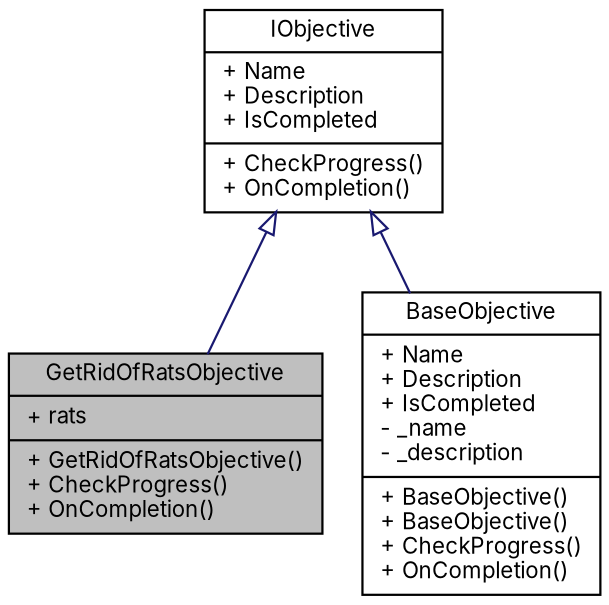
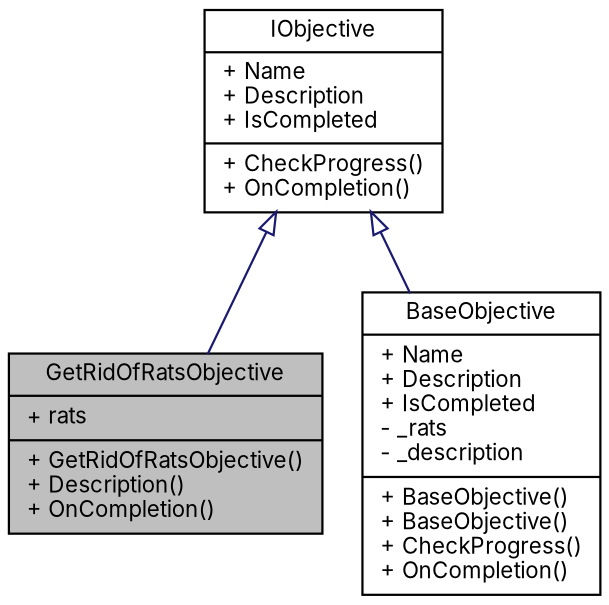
node "BaseObjective": text "- _name" -> "- _rats"
node "GetRidOfRatsObjective": text "+ CheckProgress()" -> "+ Description()"
